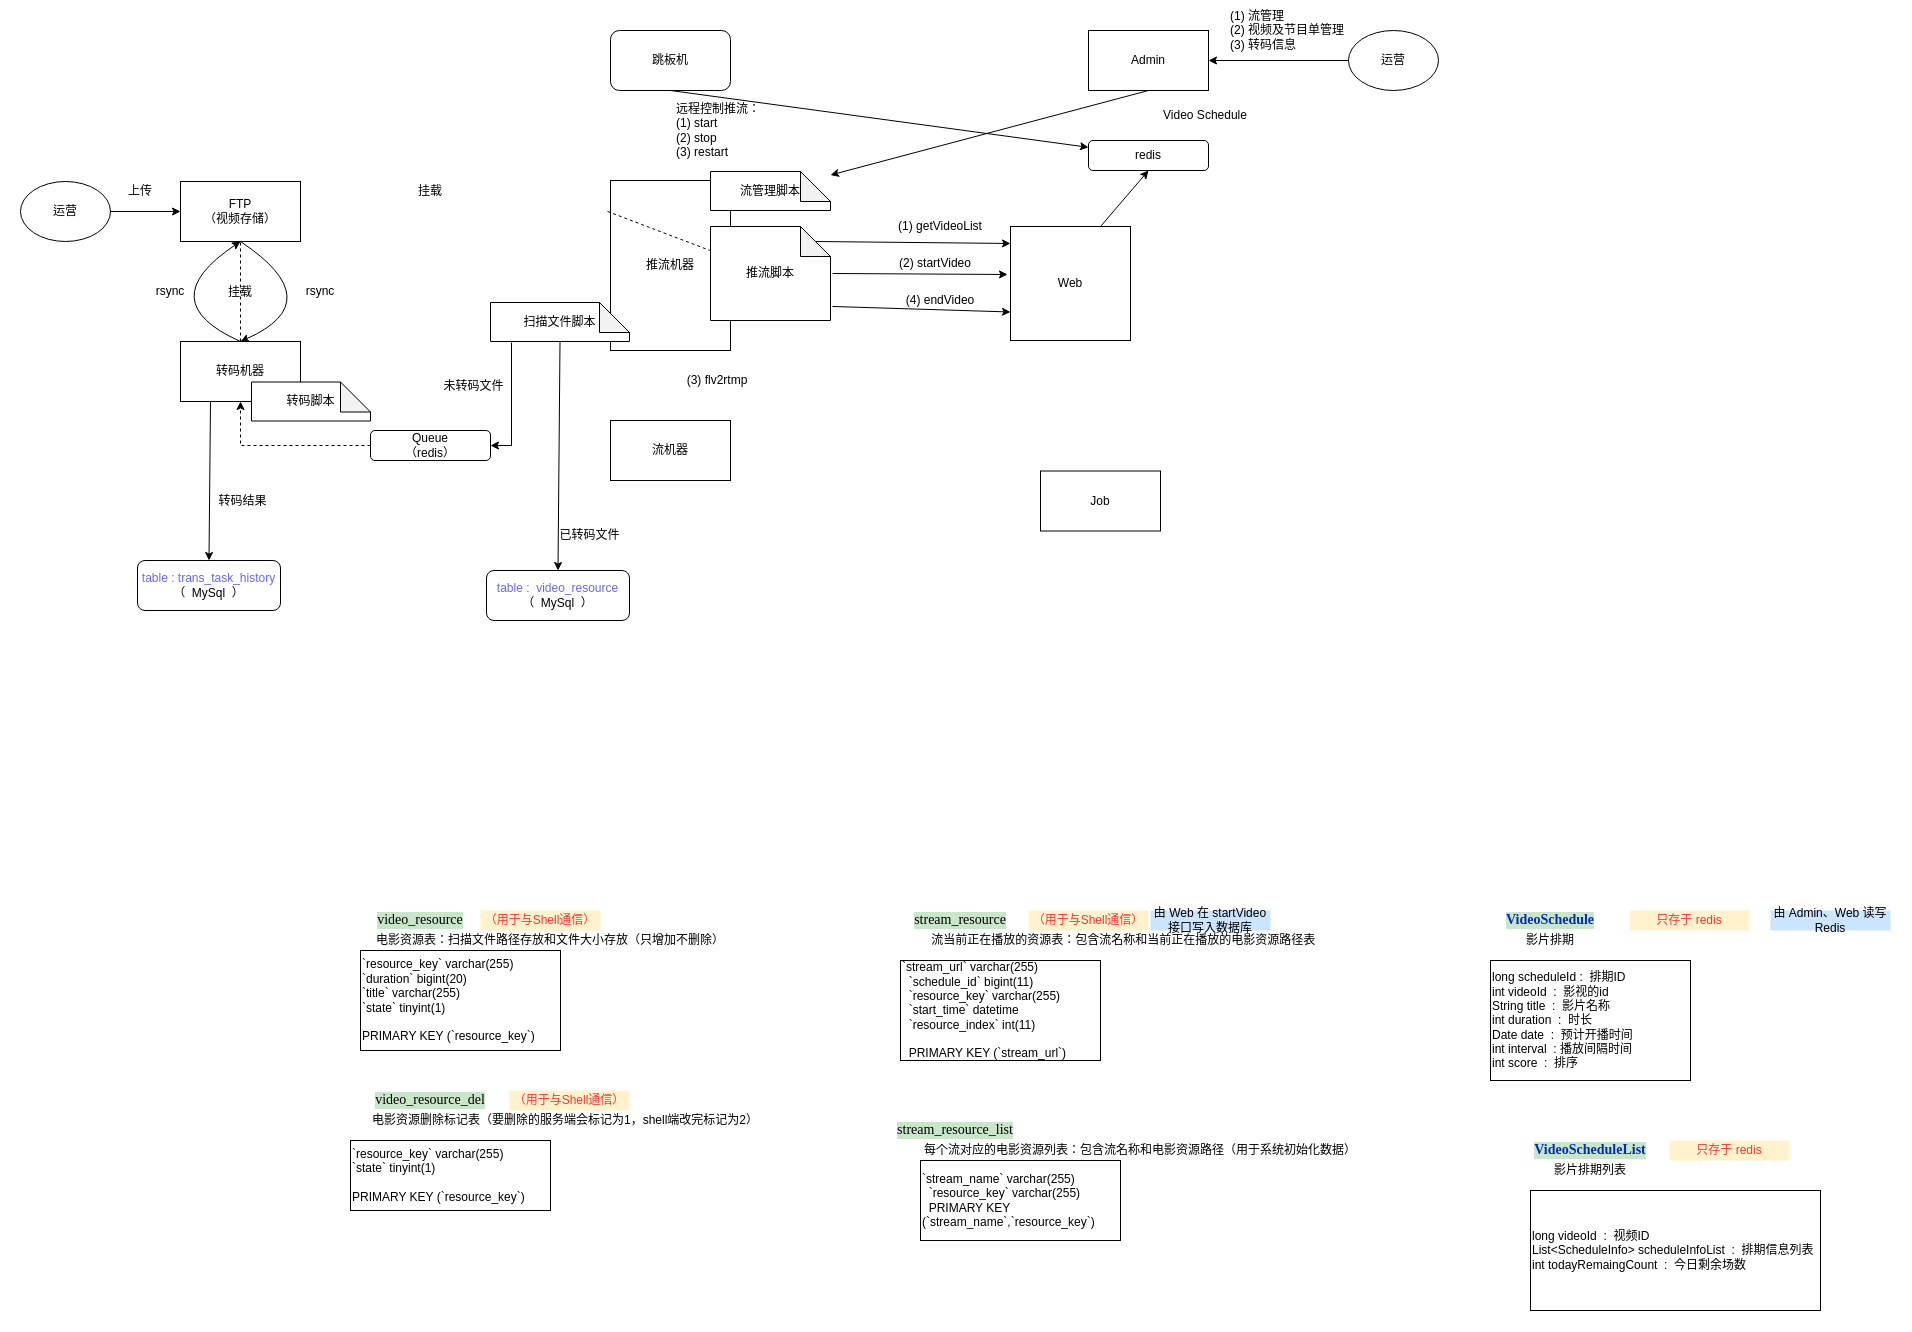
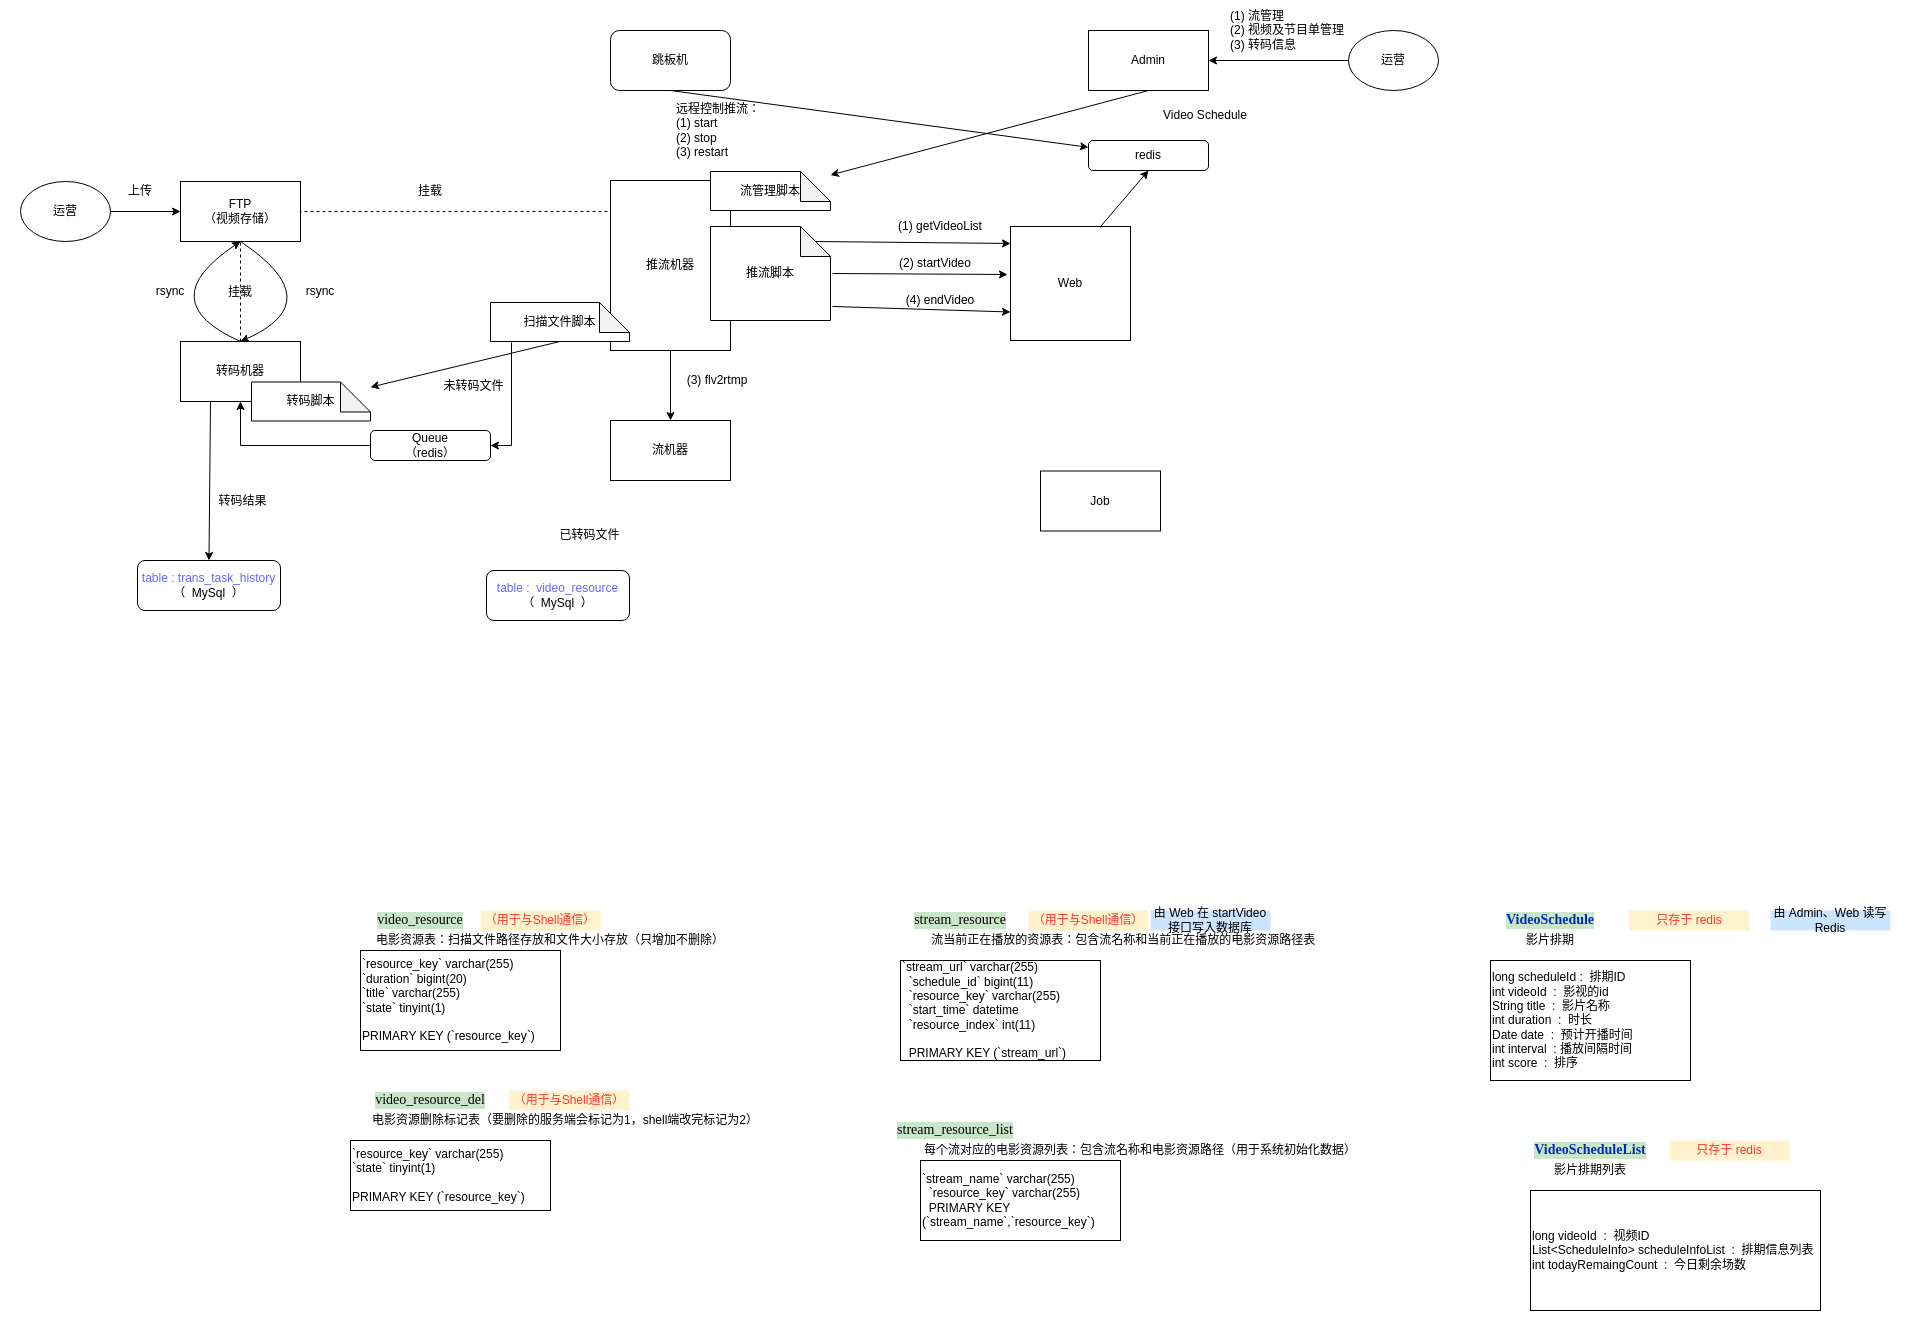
edge "推流机器" -- "推流脚本": now "推流机器" -- "FTP （视频存储）"
edge "推流机器" -> "流机器": added
edge "Queue （redis）" -> "转码机器": style dashed -> solid
edge "扫描文件脚本" -> "table : video_resource （ MySql ）": now "扫描文件脚本" -> "转码脚本"
